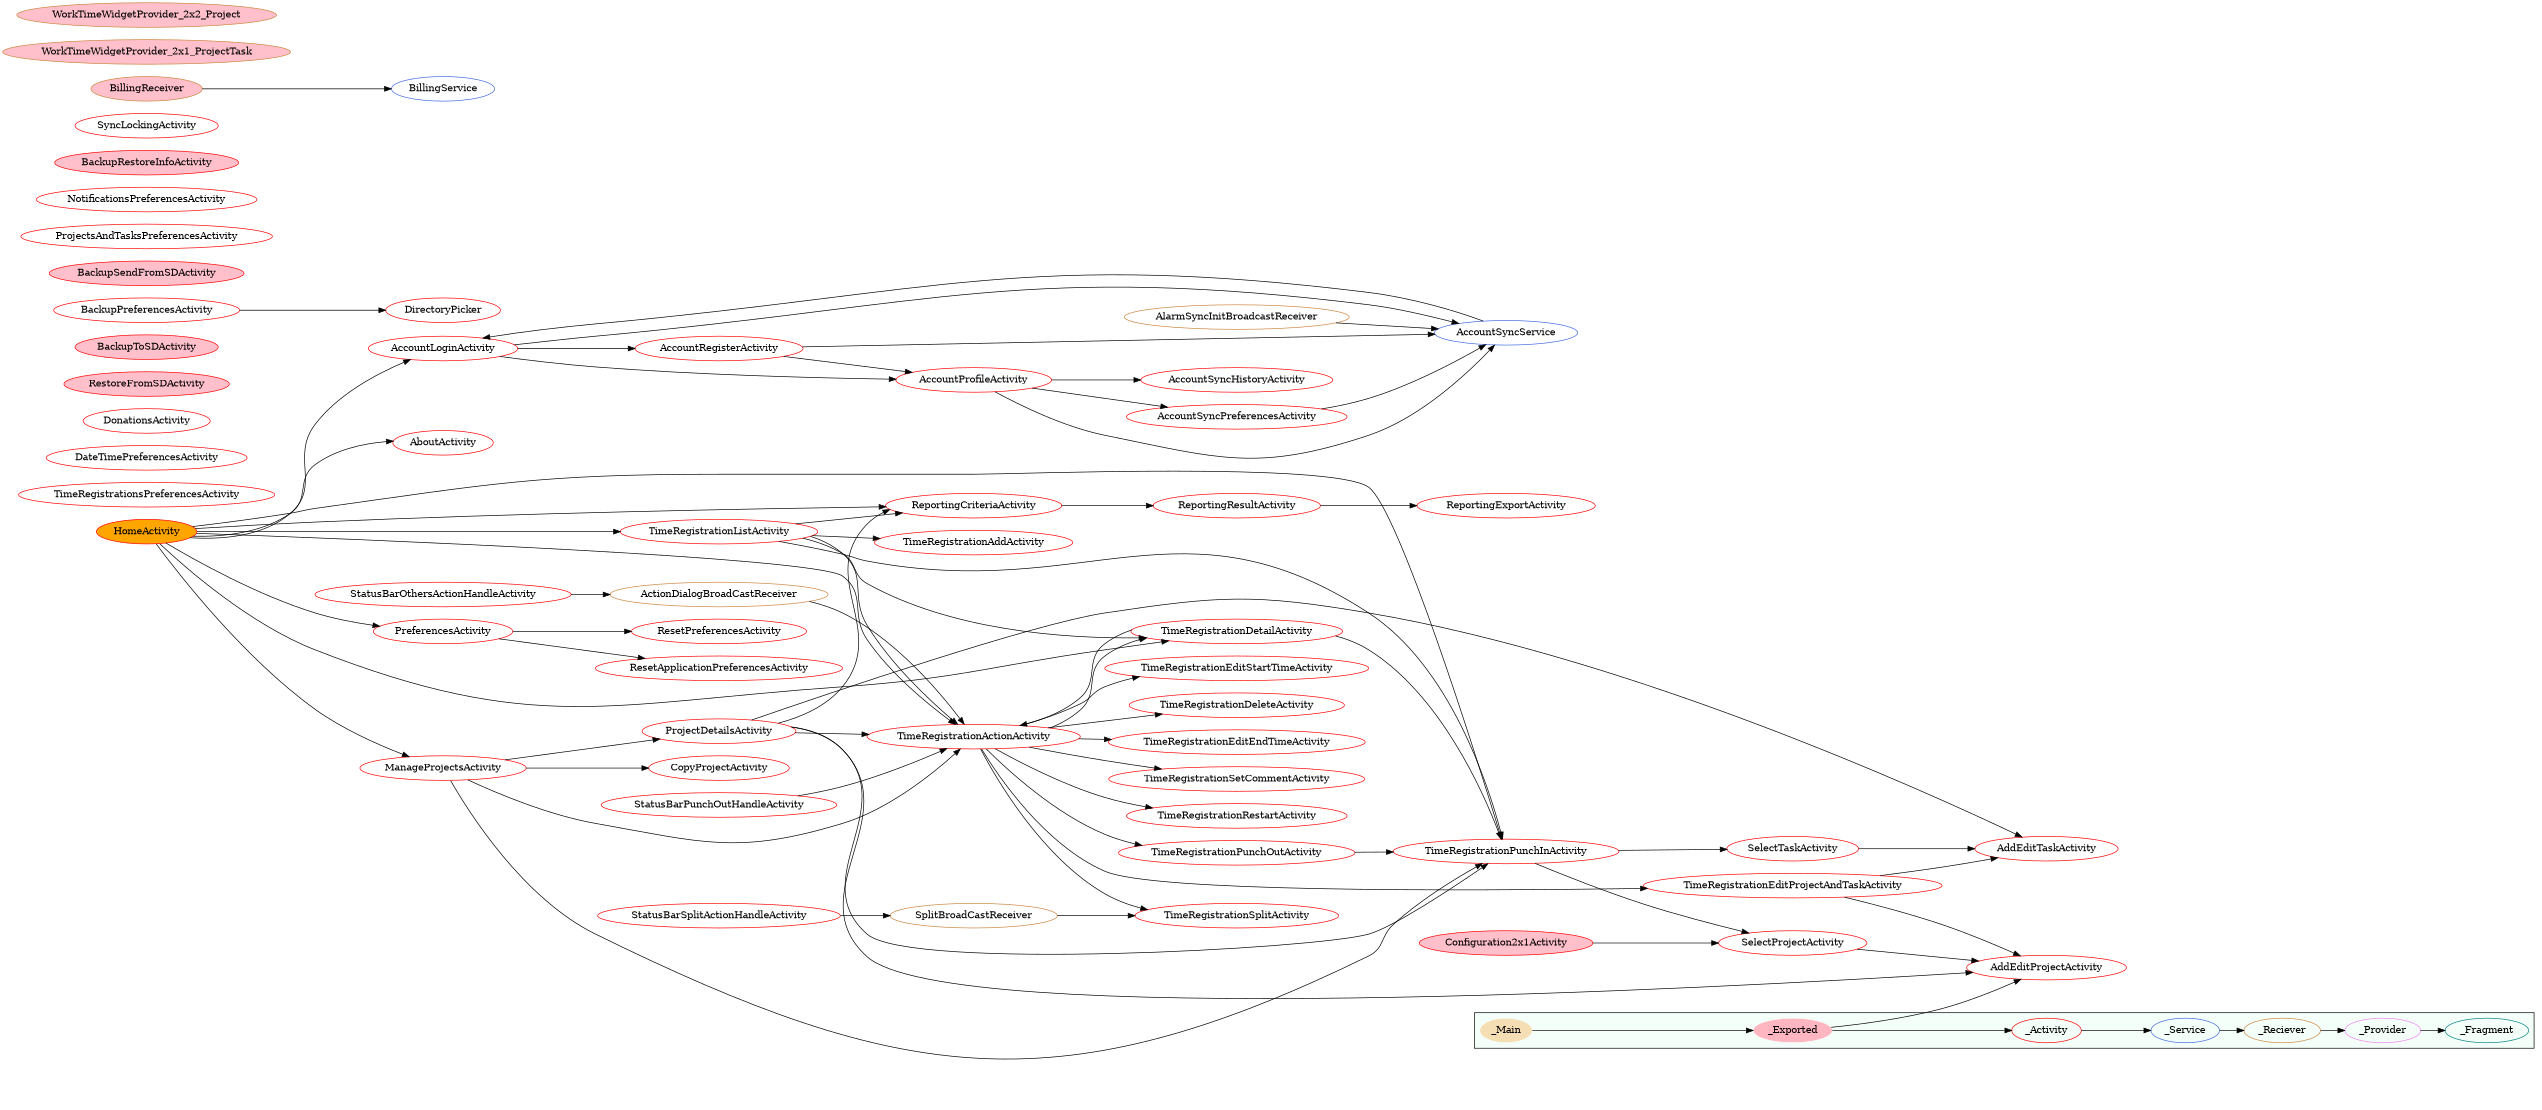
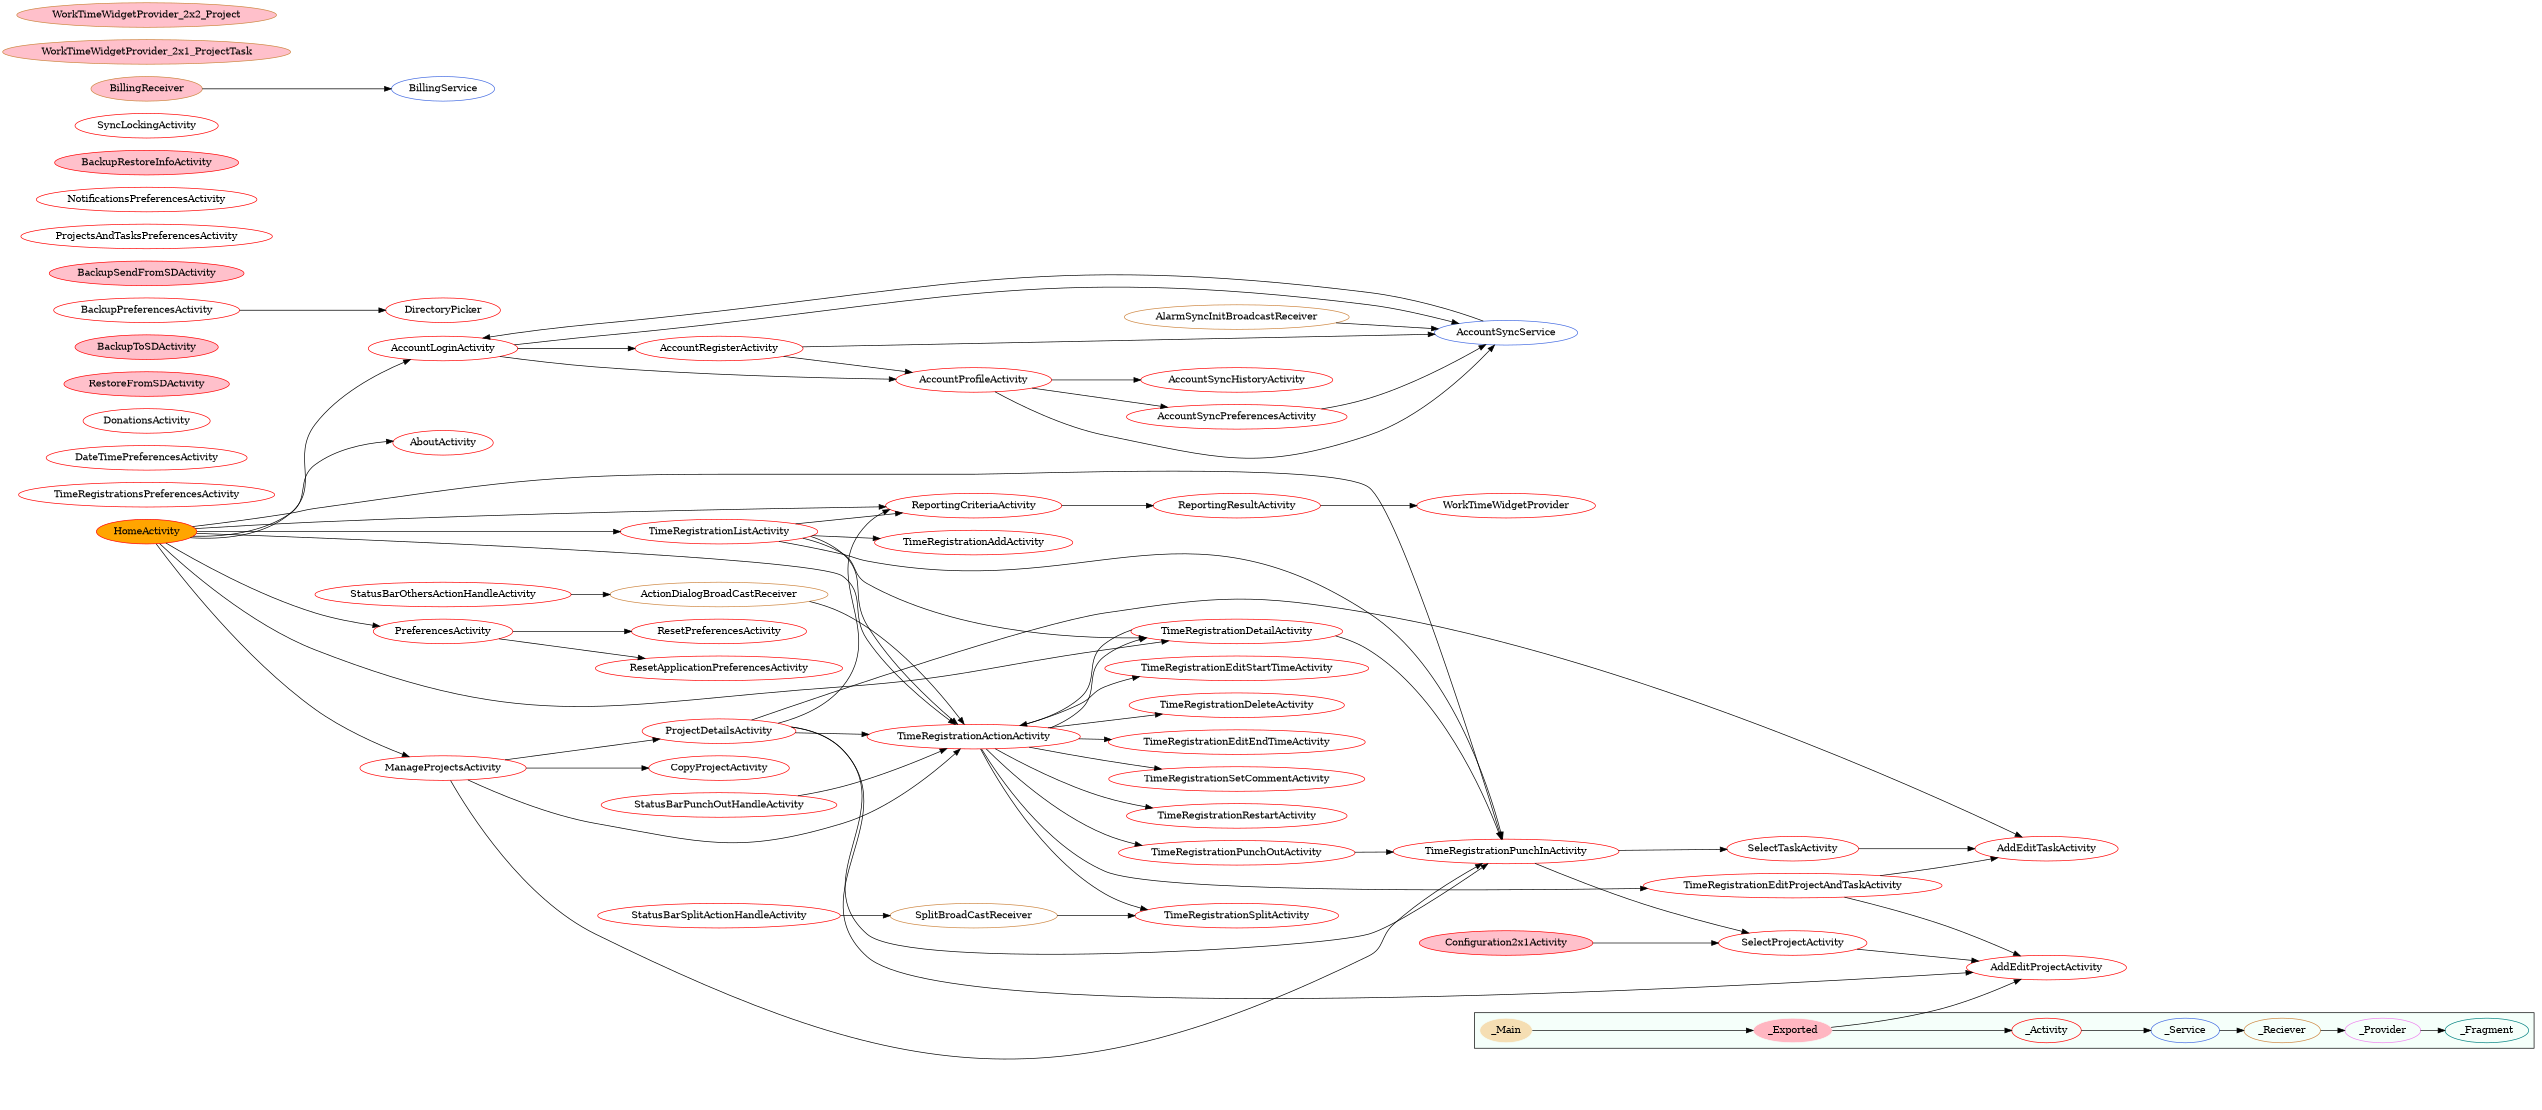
node "ReportingExportActivity": label "ReportingExportActivity" -> "WorkTimeWidgetProvider"
